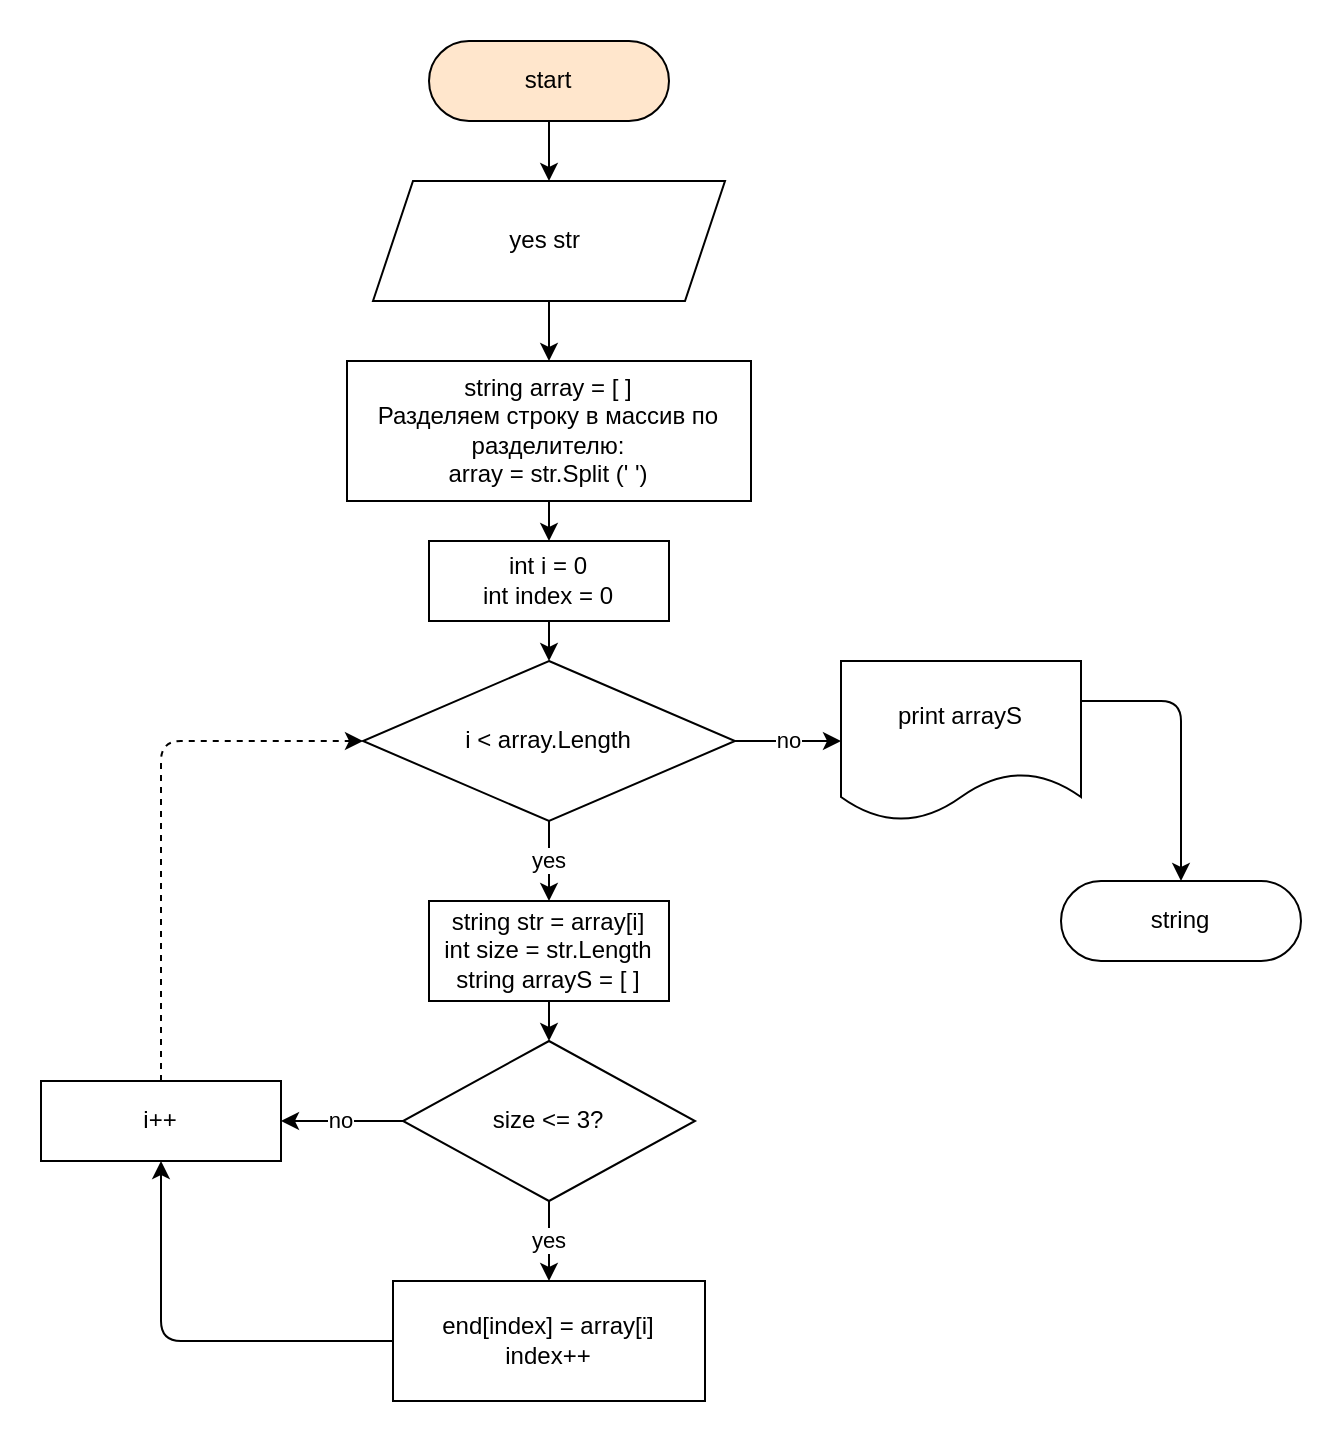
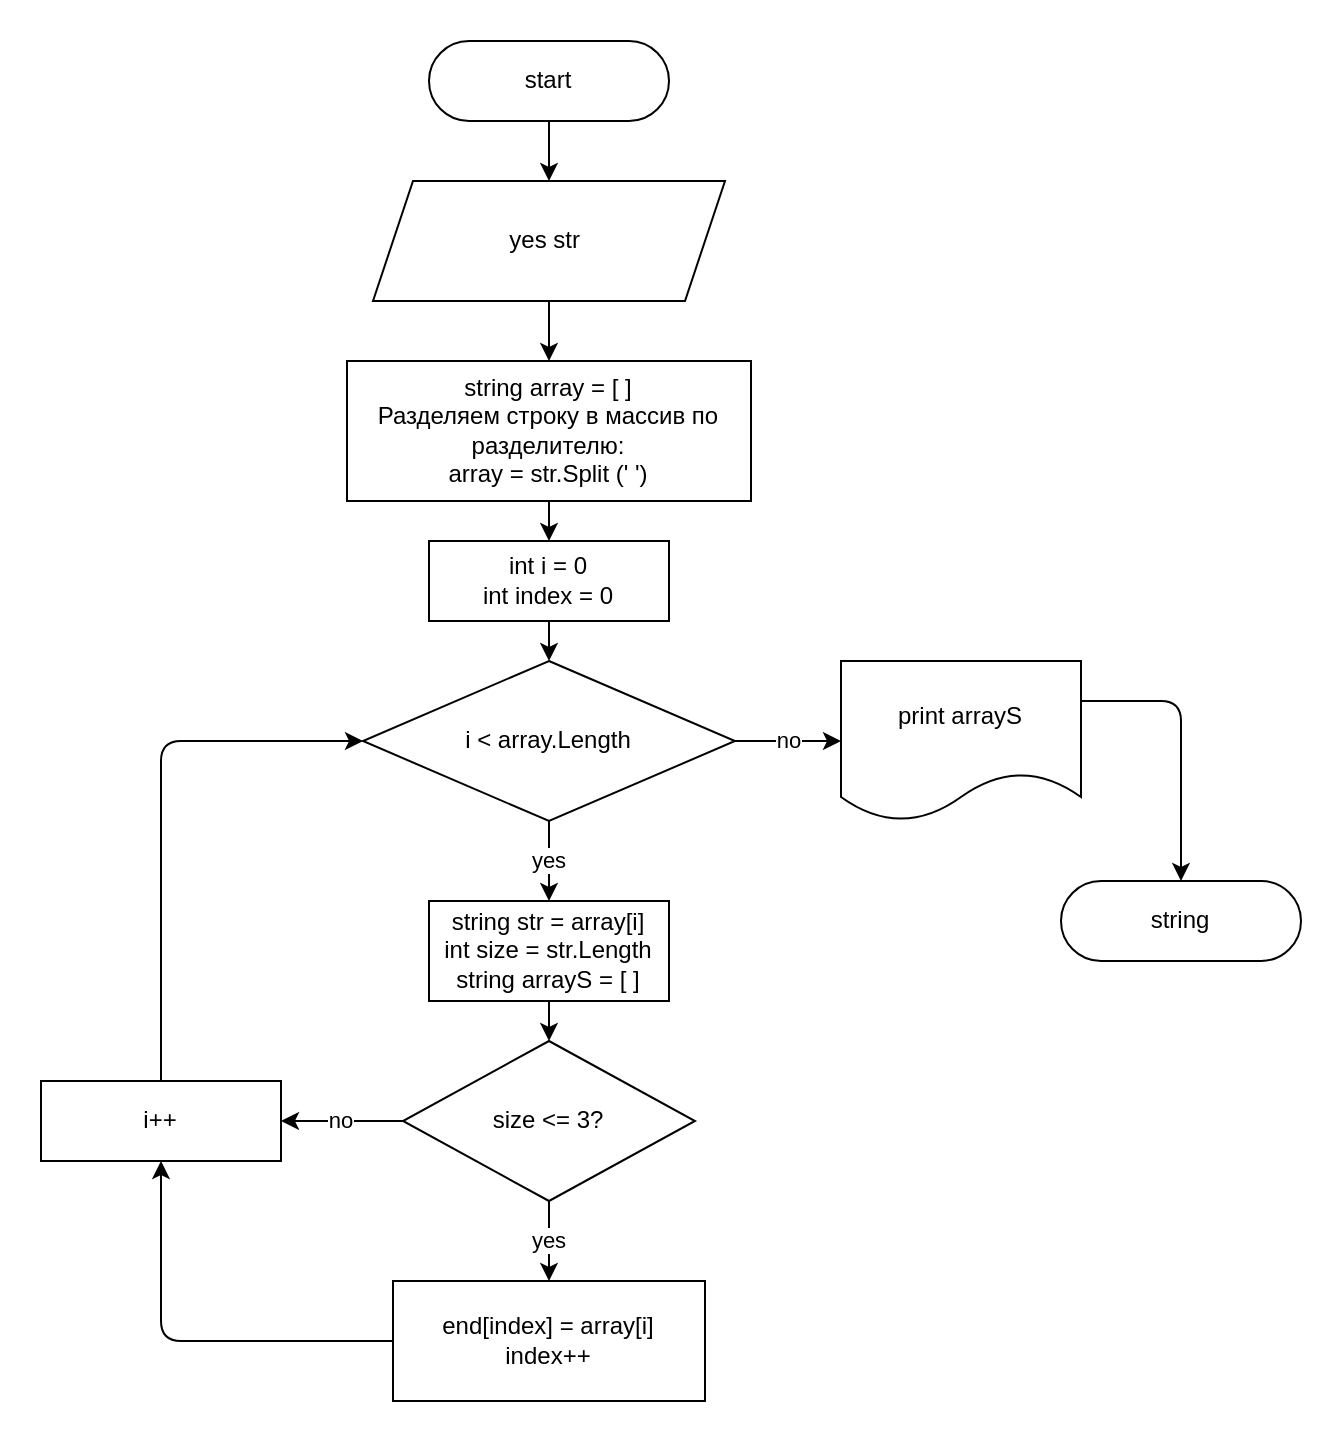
node "start": fillcolor #ffe6cc -> #ffffff
edge "i++" -> "i < array.Length": style dashed -> solid
